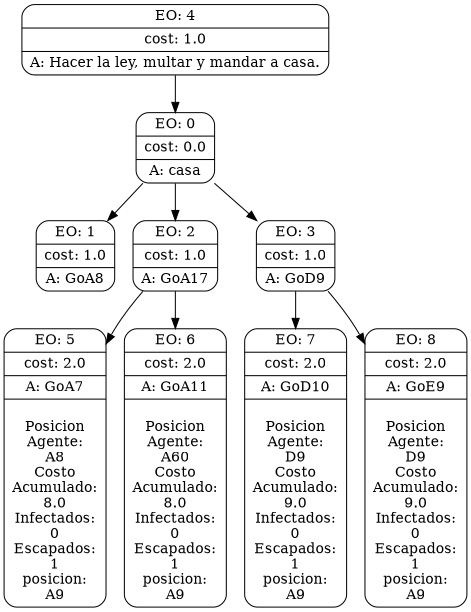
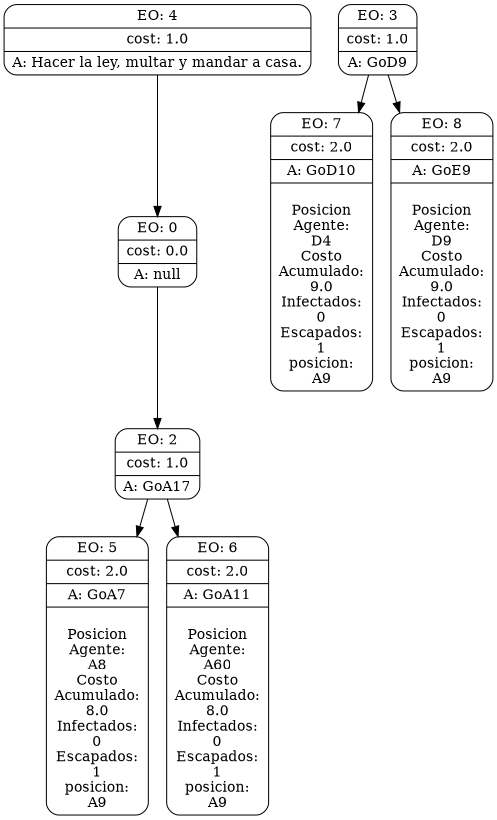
node "EO: 0": text "A: casa" -> "A: null"
edge "EO: 0" -> "EO: 3": removed
node "EO: 1": removed
node "EO: 7": text "D9" -> "D4"
